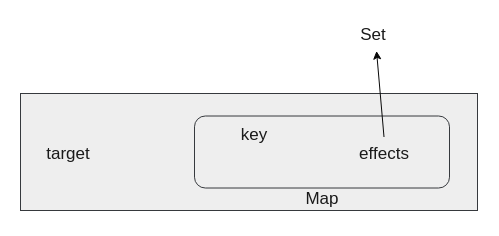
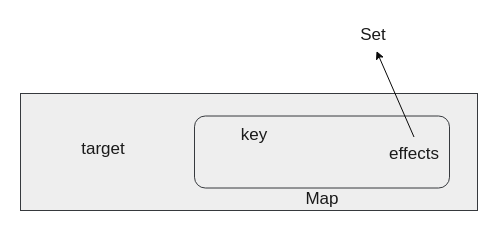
node "target": moved (69, 155) -> (104, 150)
node "effects": moved (384, 155) -> (414, 155)
